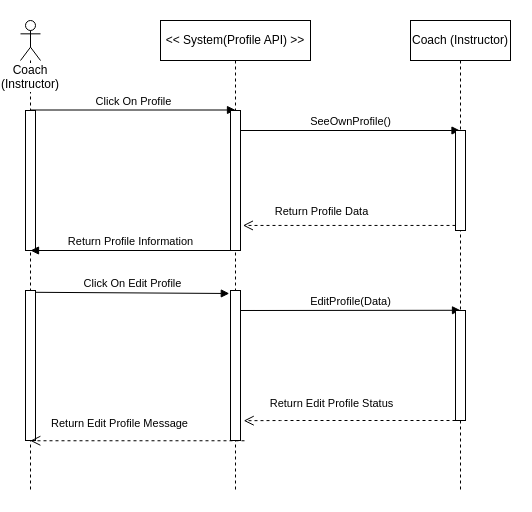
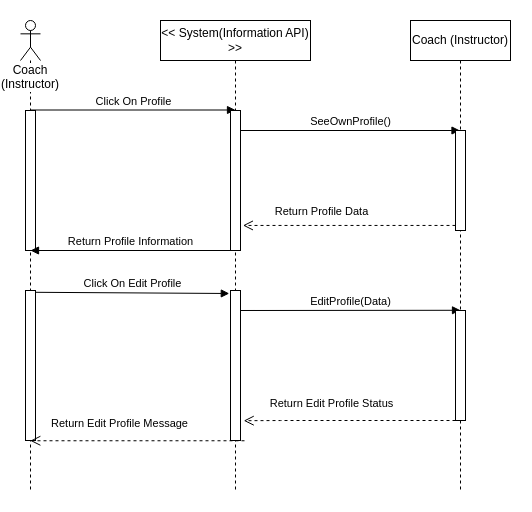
node "<< System(Profile API) >>": label "<< System(Profile API) >>" -> "<< System(Information API) >>"
